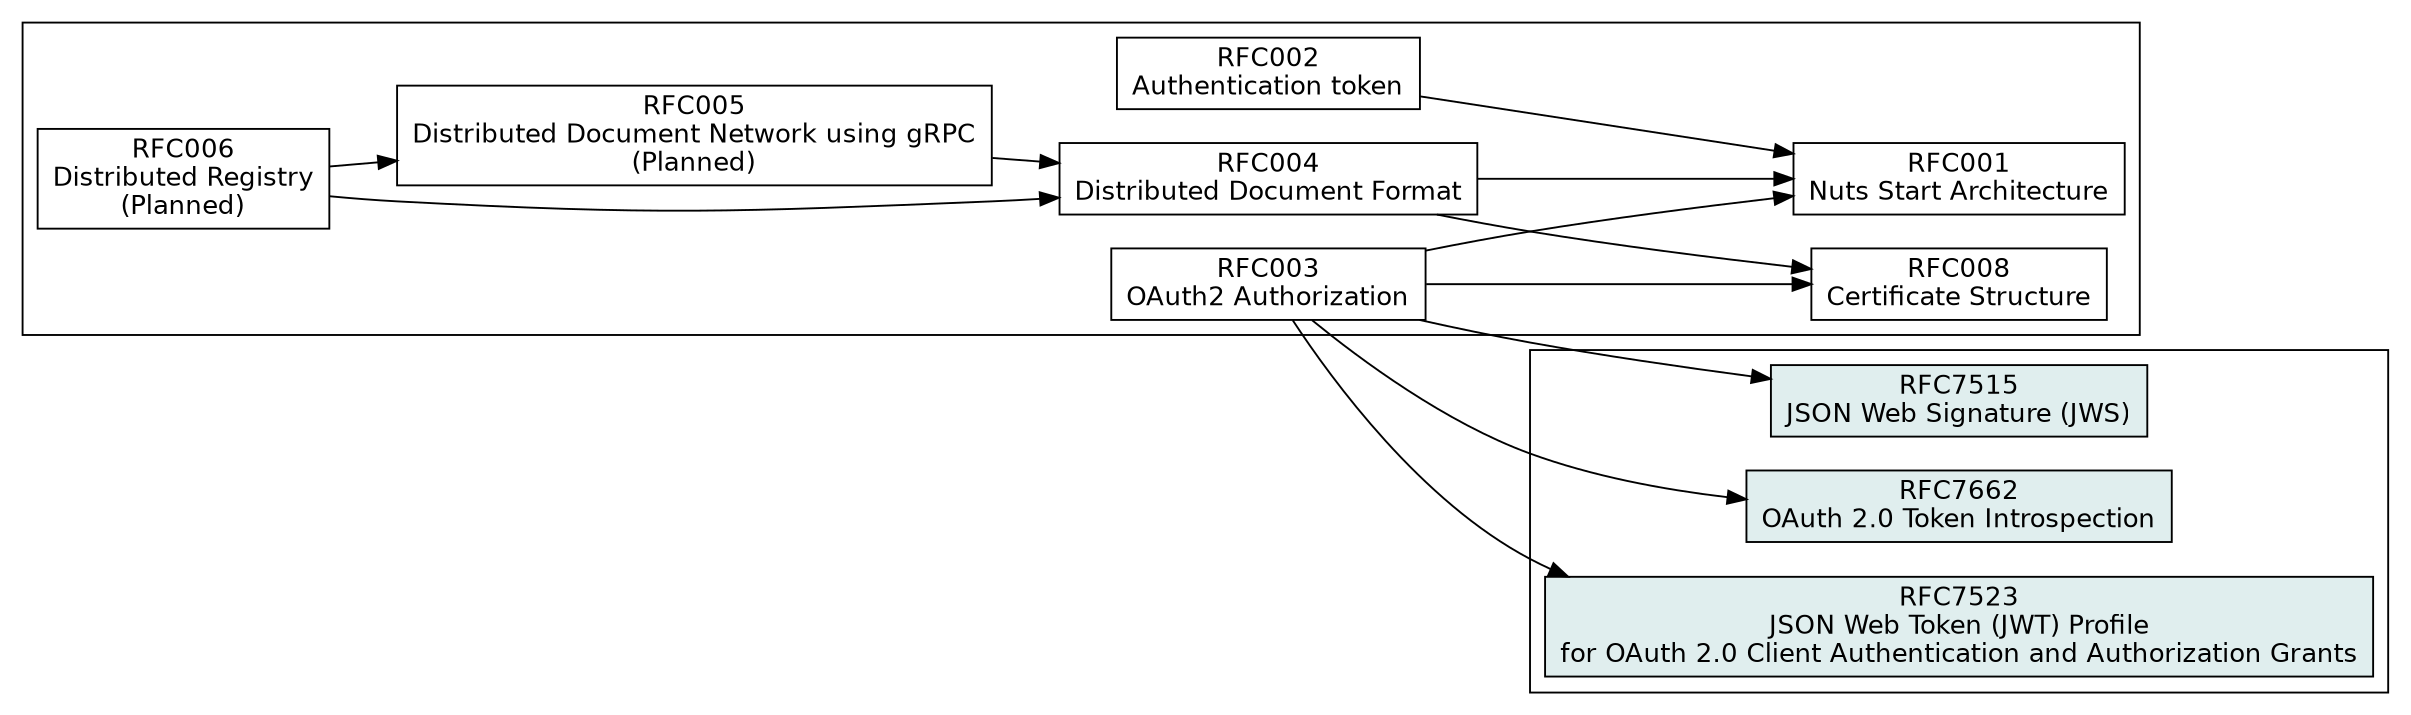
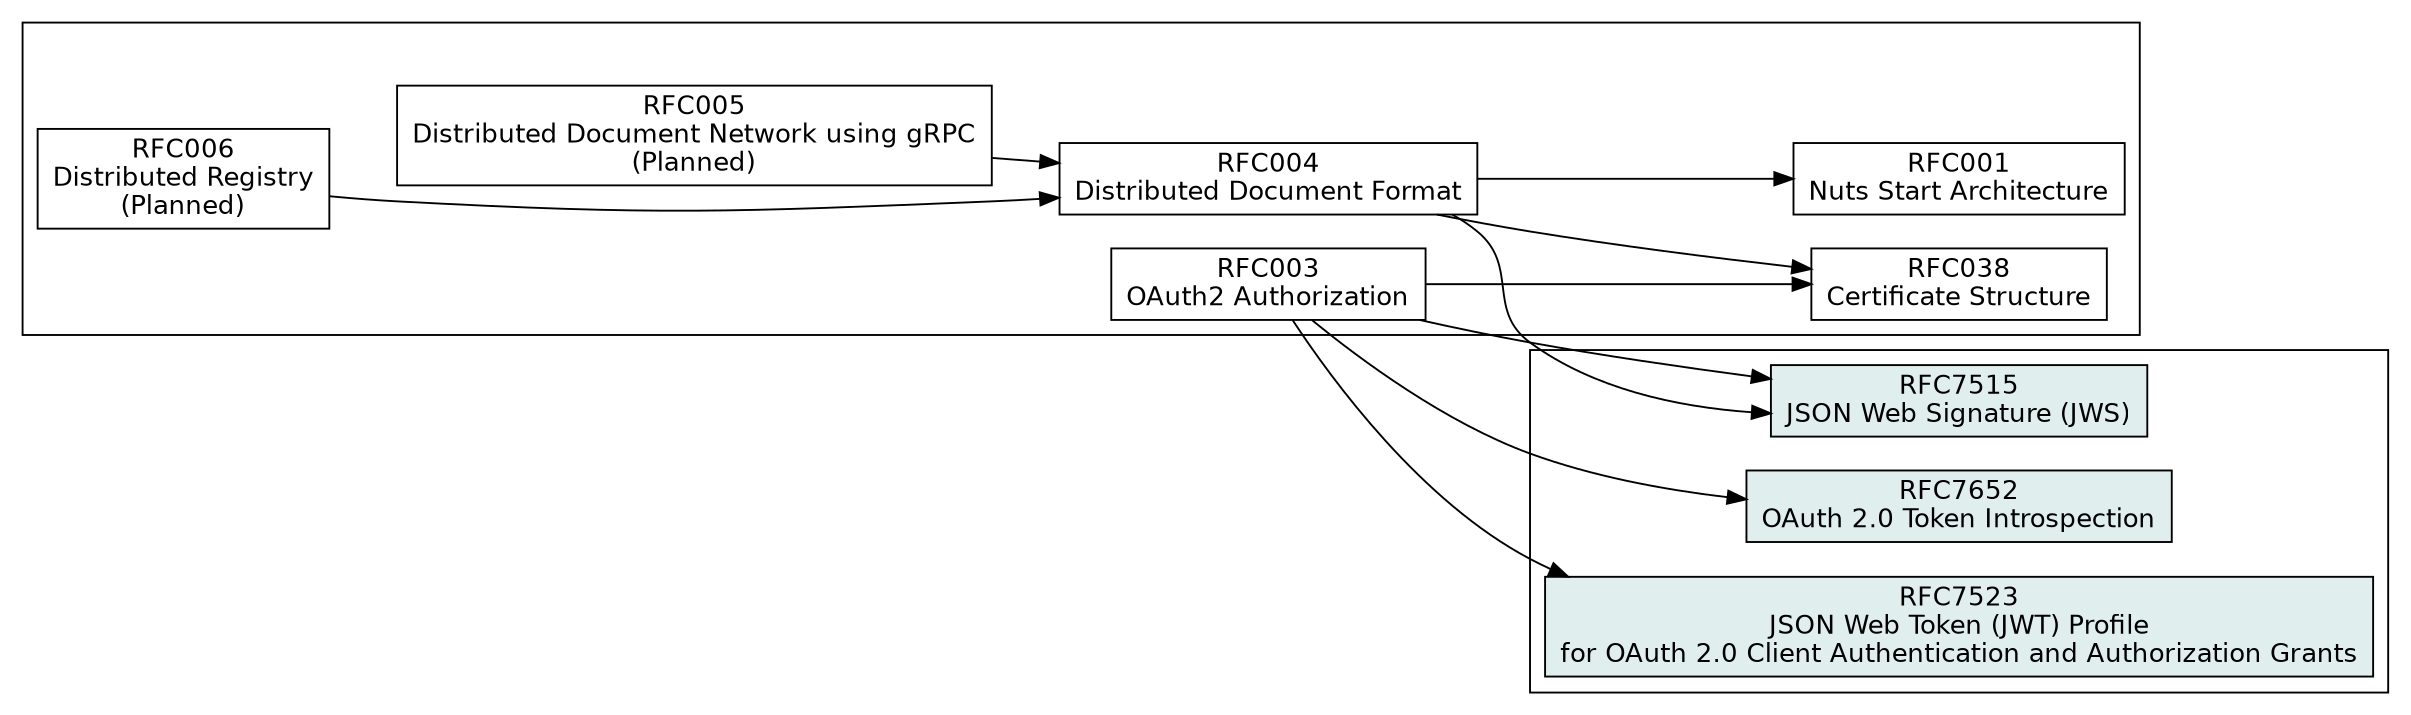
node "RFC002 Authentication token": removed
edge "RFC006 Distributed Registry (Planned)" -> "RFC005 Distributed Document Network using gRPC (Planned)": removed
edge "RFC003 OAuth2 Authorization" -> "RFC001 Nuts Start Architecture": removed
node "RFC008 Certificate Structure": label "RFC008 Certificate Structure" -> "RFC038 Certificate Structure"
edge "RFC004 Distributed Document Format" -> "RFC7515 JSON Web Signature (JWS)": added
node "RFC7662 OAuth 2.0 Token Introspection": label "RFC7662 OAuth 2.0 Token Introspection" -> "RFC7652 OAuth 2.0 Token Introspection"
